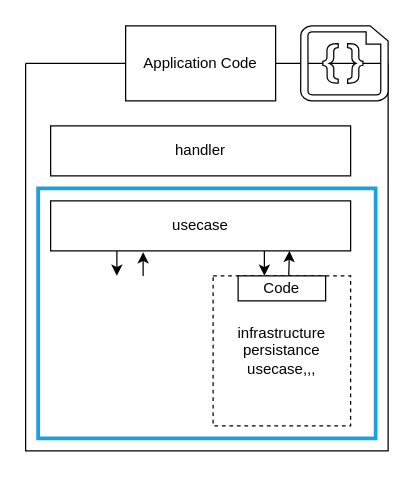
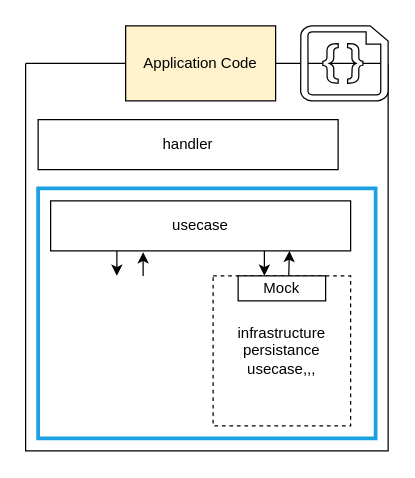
node "Application Code": fillcolor #ffffff -> #fff2cc
node "handler": moved (201, 151) -> (188, 144)
node "Code": label "Code" -> "Mock"
